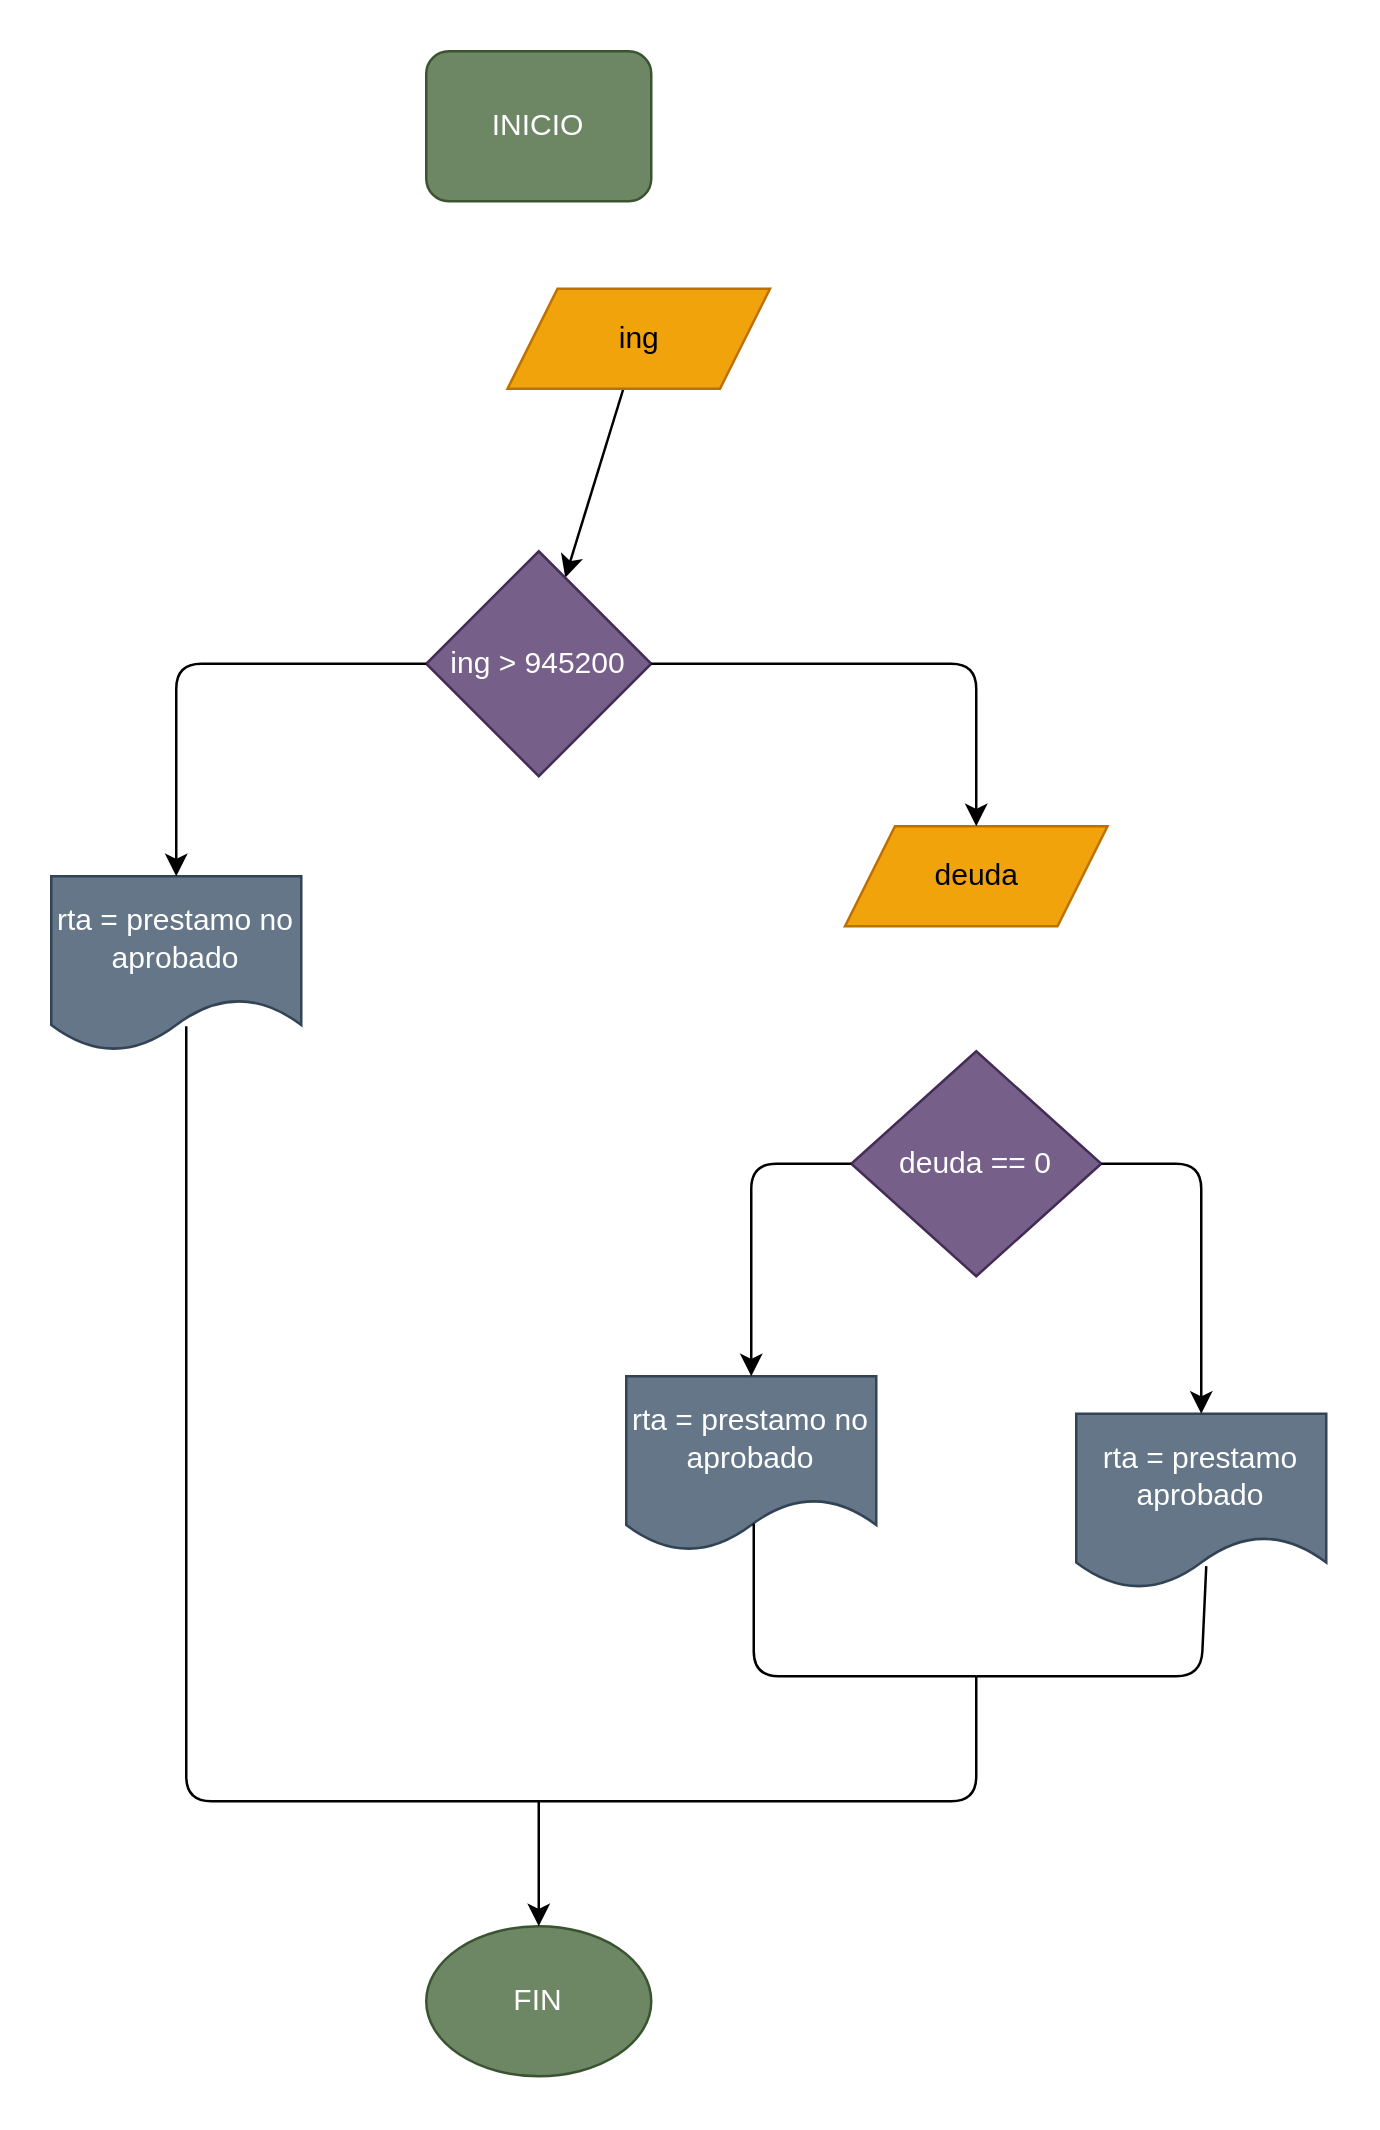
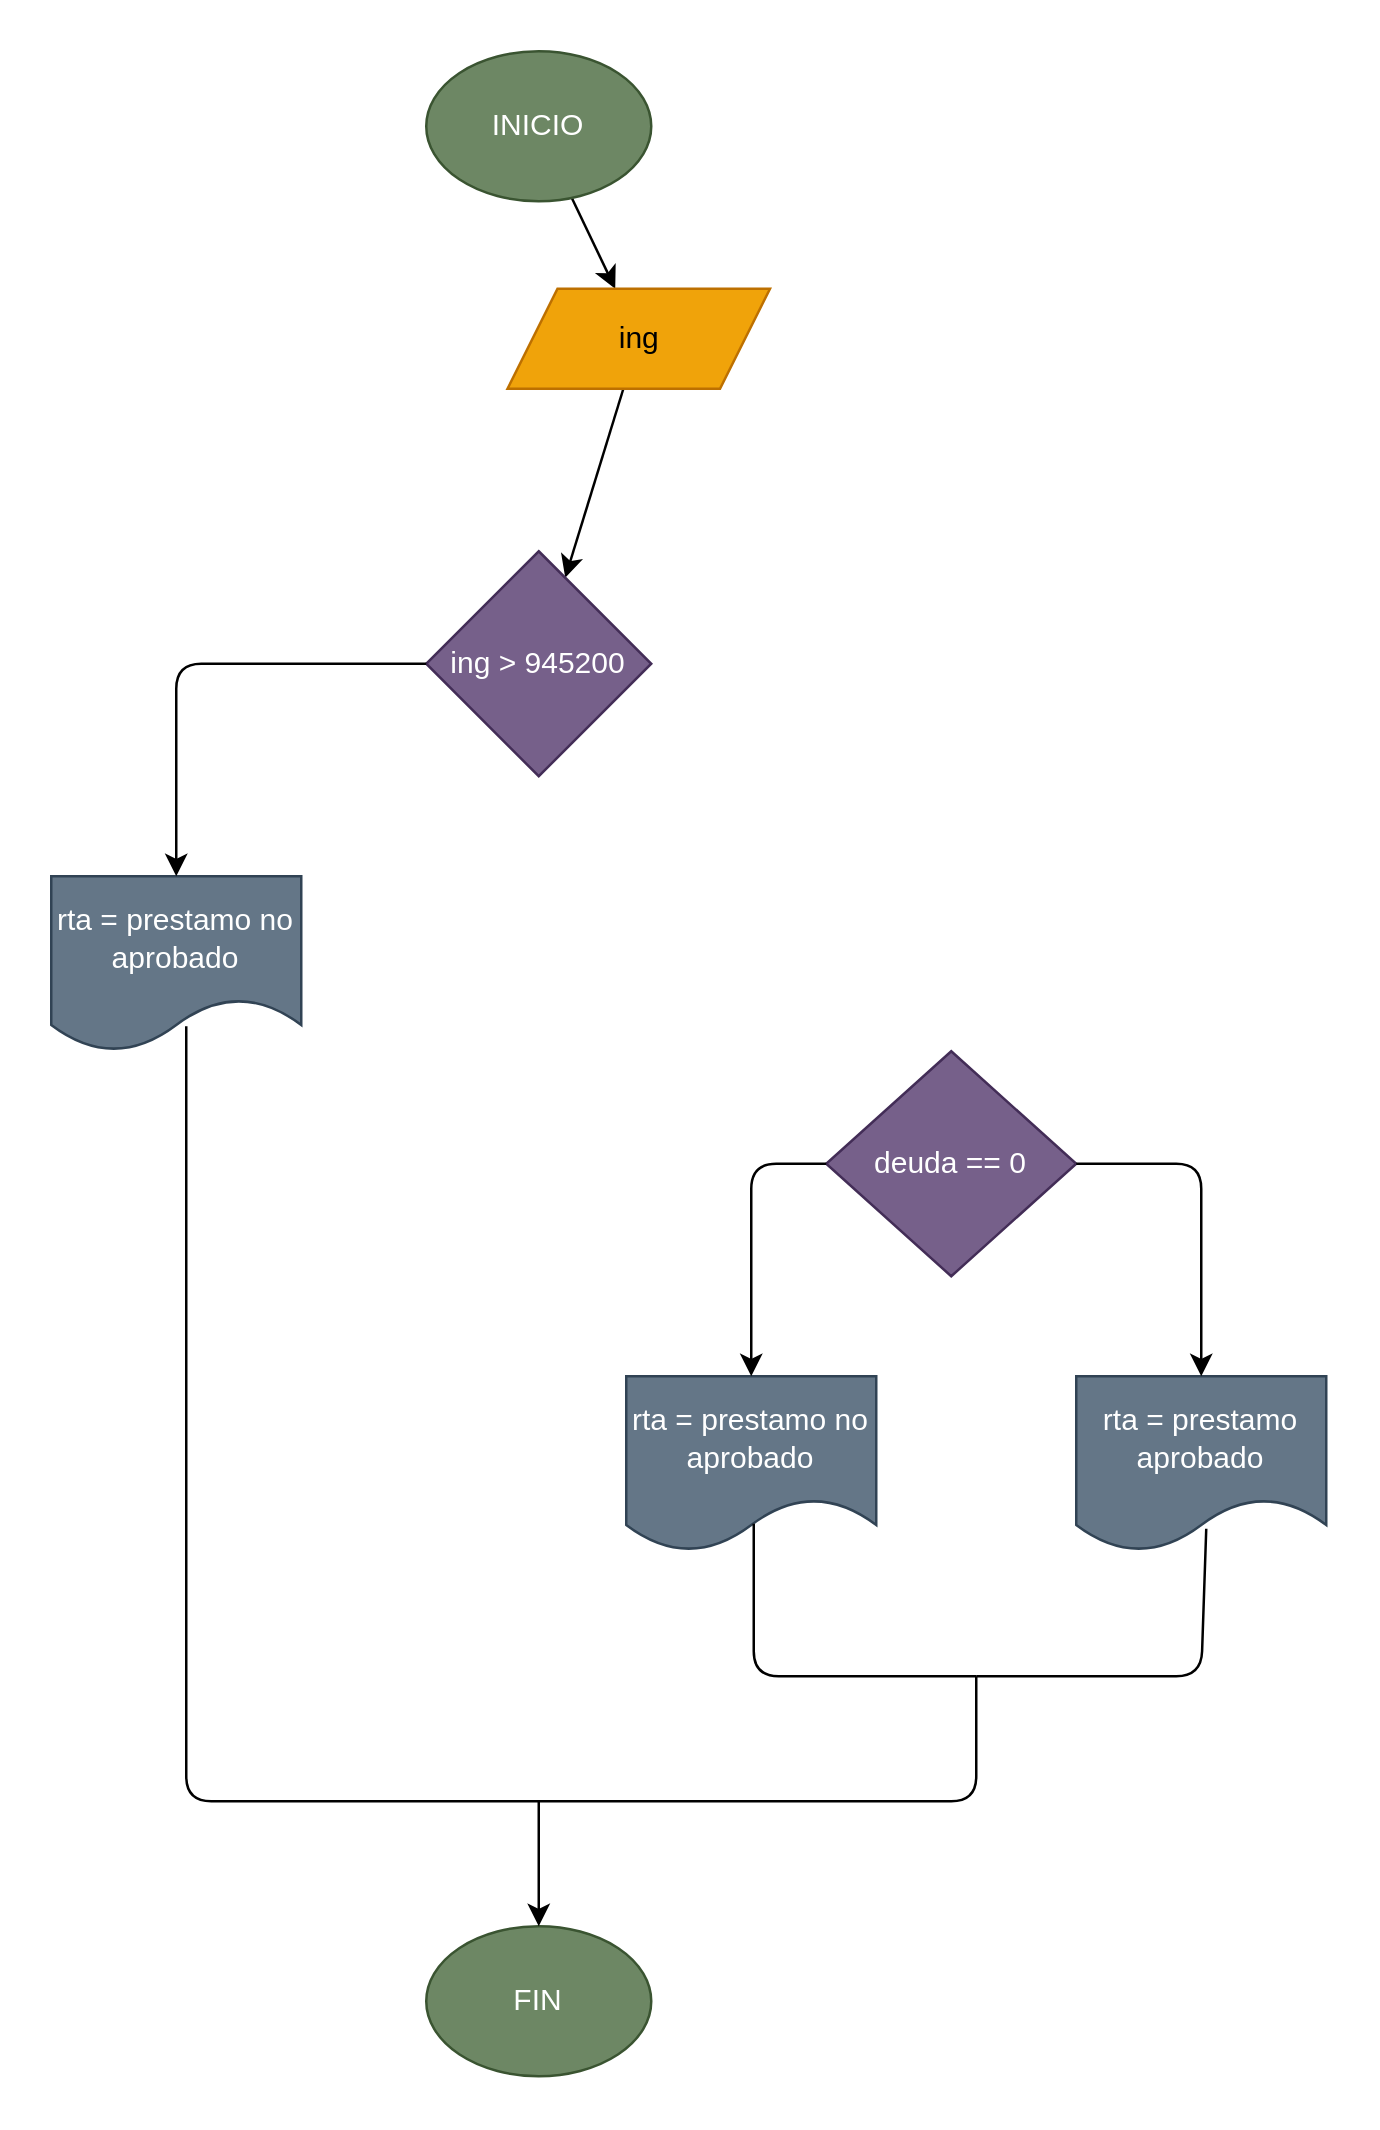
node "INICIO": shape rounded rectangle -> ellipse
edge "INICIO" -> "ing": added
edge "ing > 945200" -> "deuda": removed
node "deuda": removed
node "deuda == 0": moved (976, 1164) -> (951, 1164)
node "rta = prestamo aprobado": moved (1201, 1501) -> (1201, 1464)
